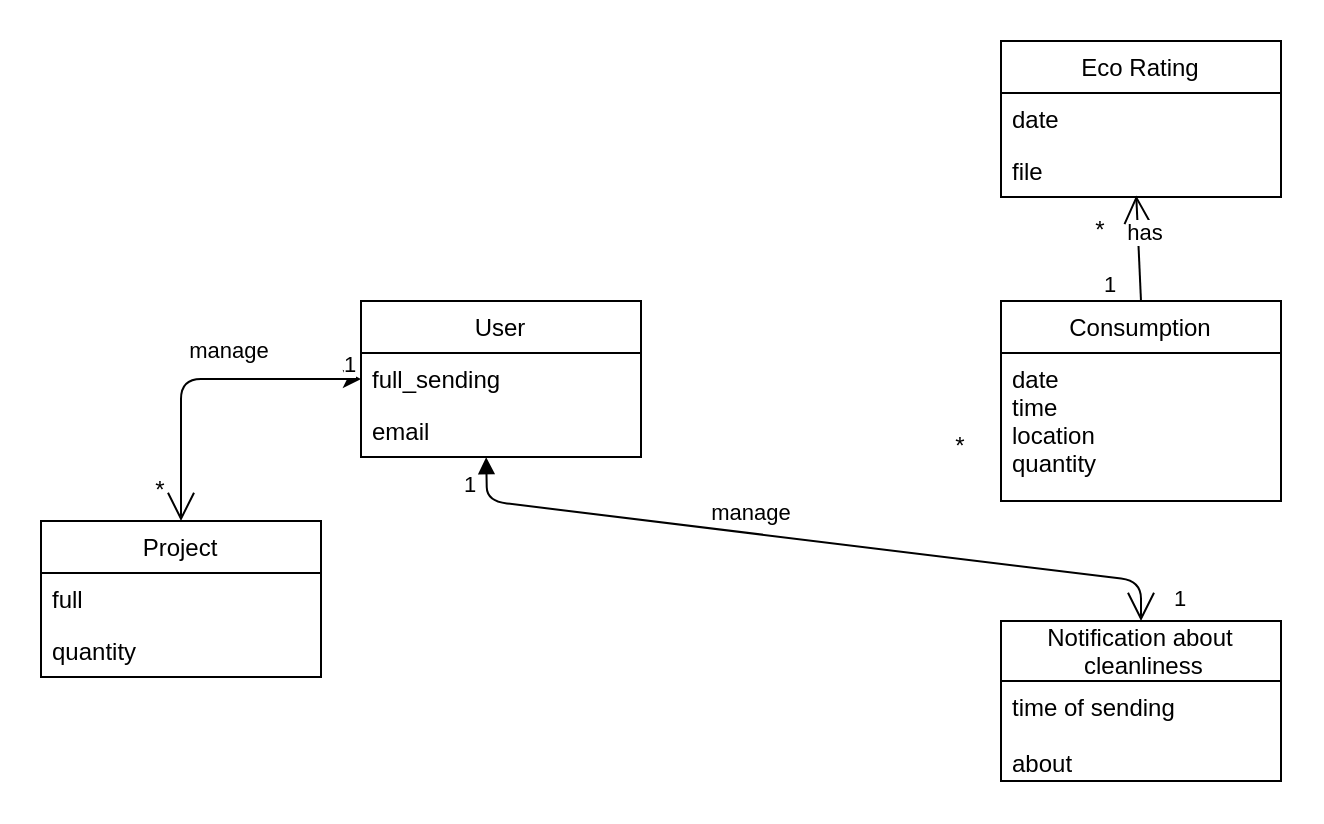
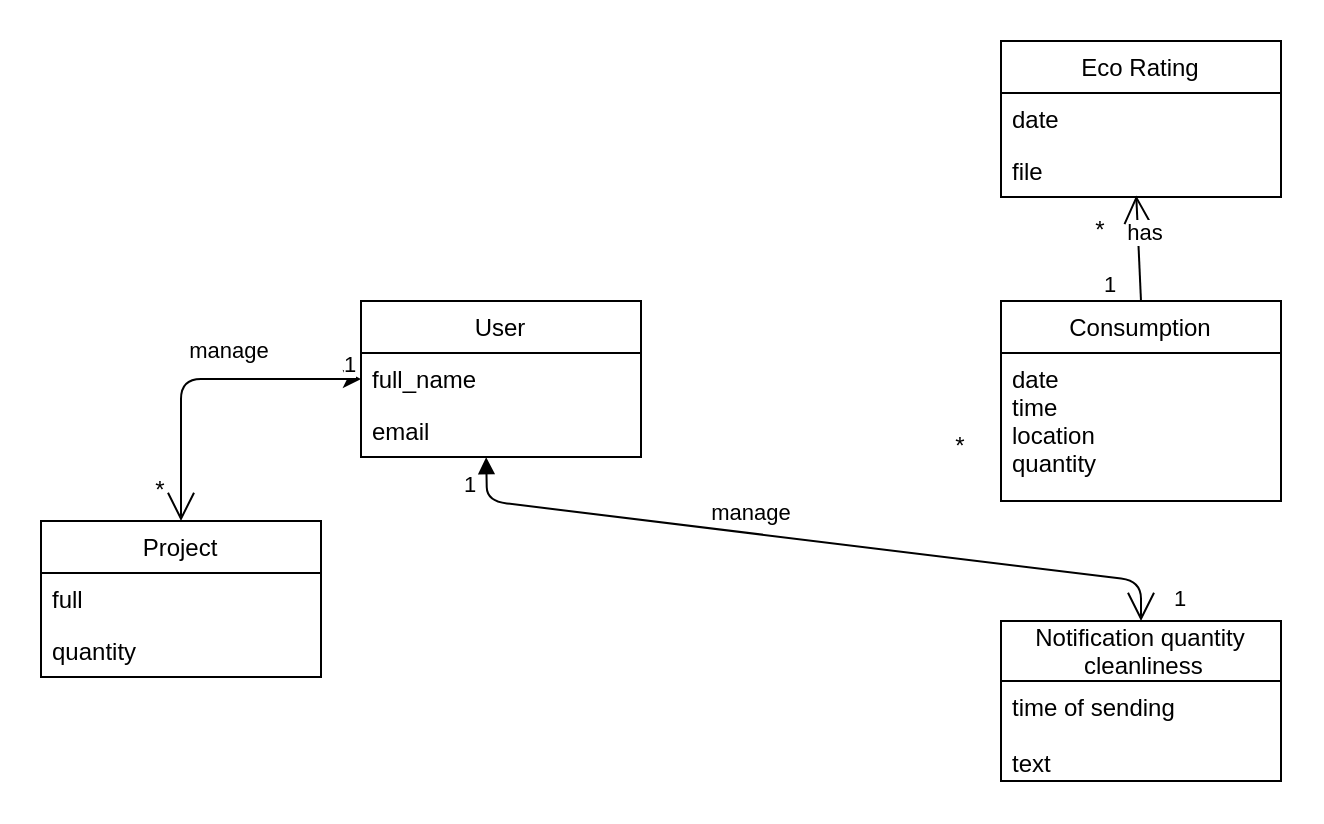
node "full_sending": label "full_sending" -> "full_name"
node "Notification about cleanliness": label "Notification about cleanliness" -> "Notification quantity cleanliness"
node "time of sending about": label "time of sending about" -> "time of sending text"
